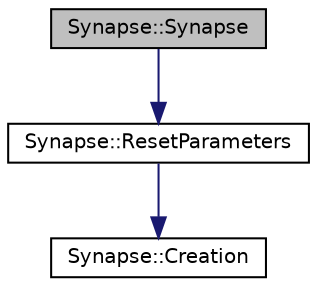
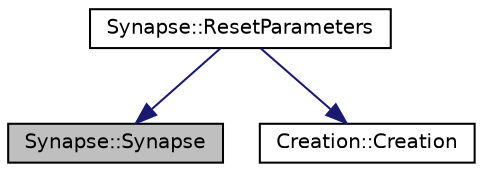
edge "Synapse::Synapse" -> "Synapse::ResetParameters": reversed
node "Synapse::Creation": label "Synapse::Creation" -> "Creation::Creation"
